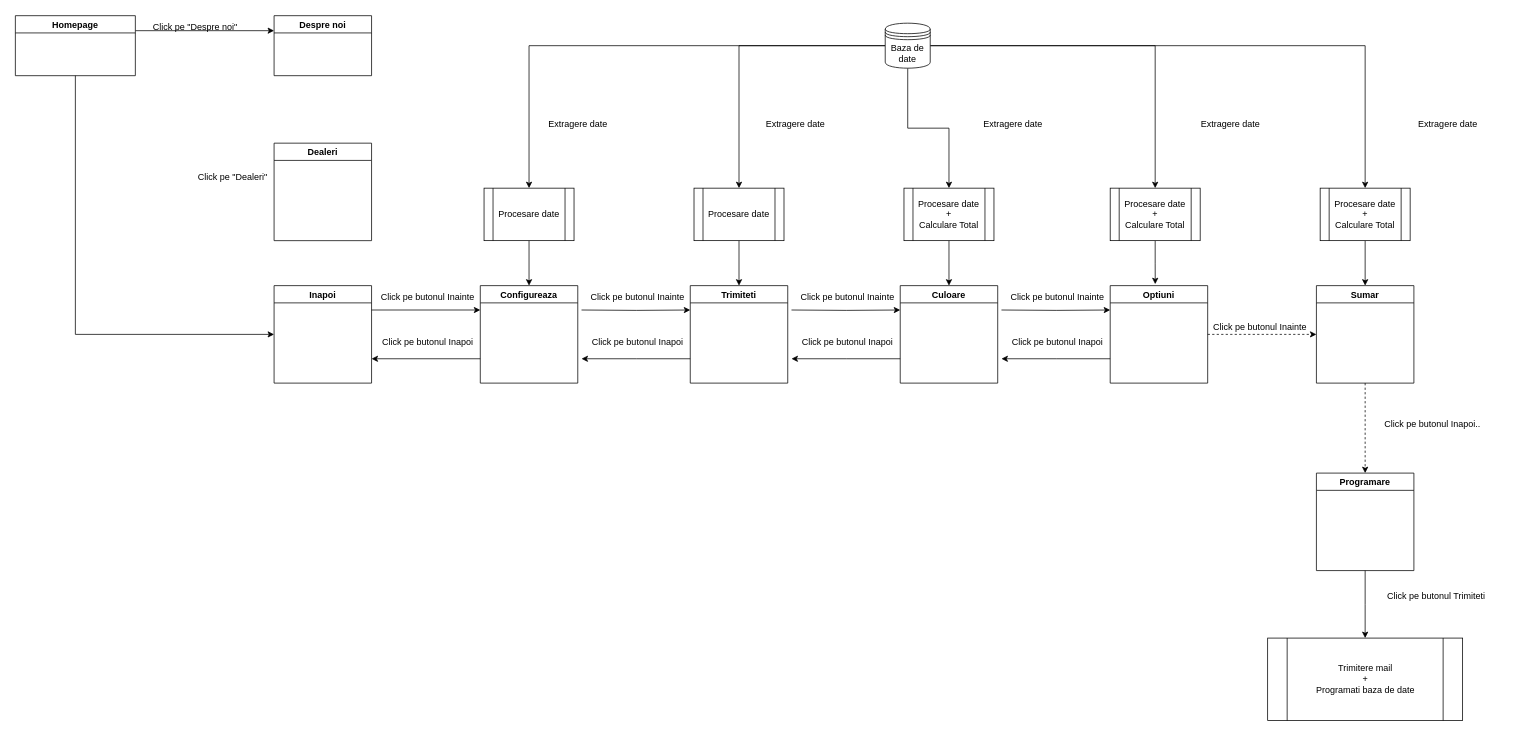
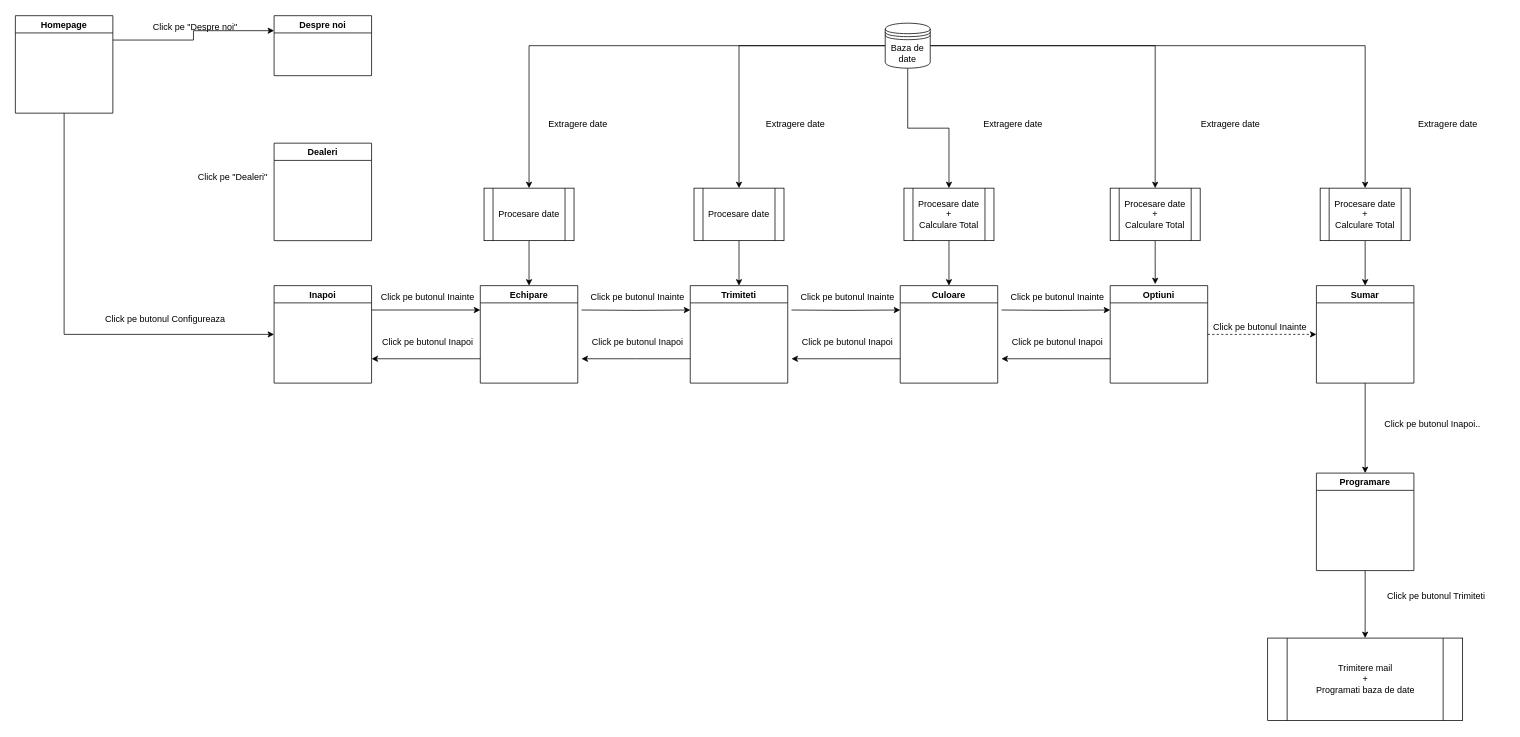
node "Homepage": size 120x60 -> 98x98
node "Configureaza": label "Configureaza" -> "Echipare"
node "Click pe butonul Configureaza": added
edge "Sumar" -> "Programare": style dashed -> solid
